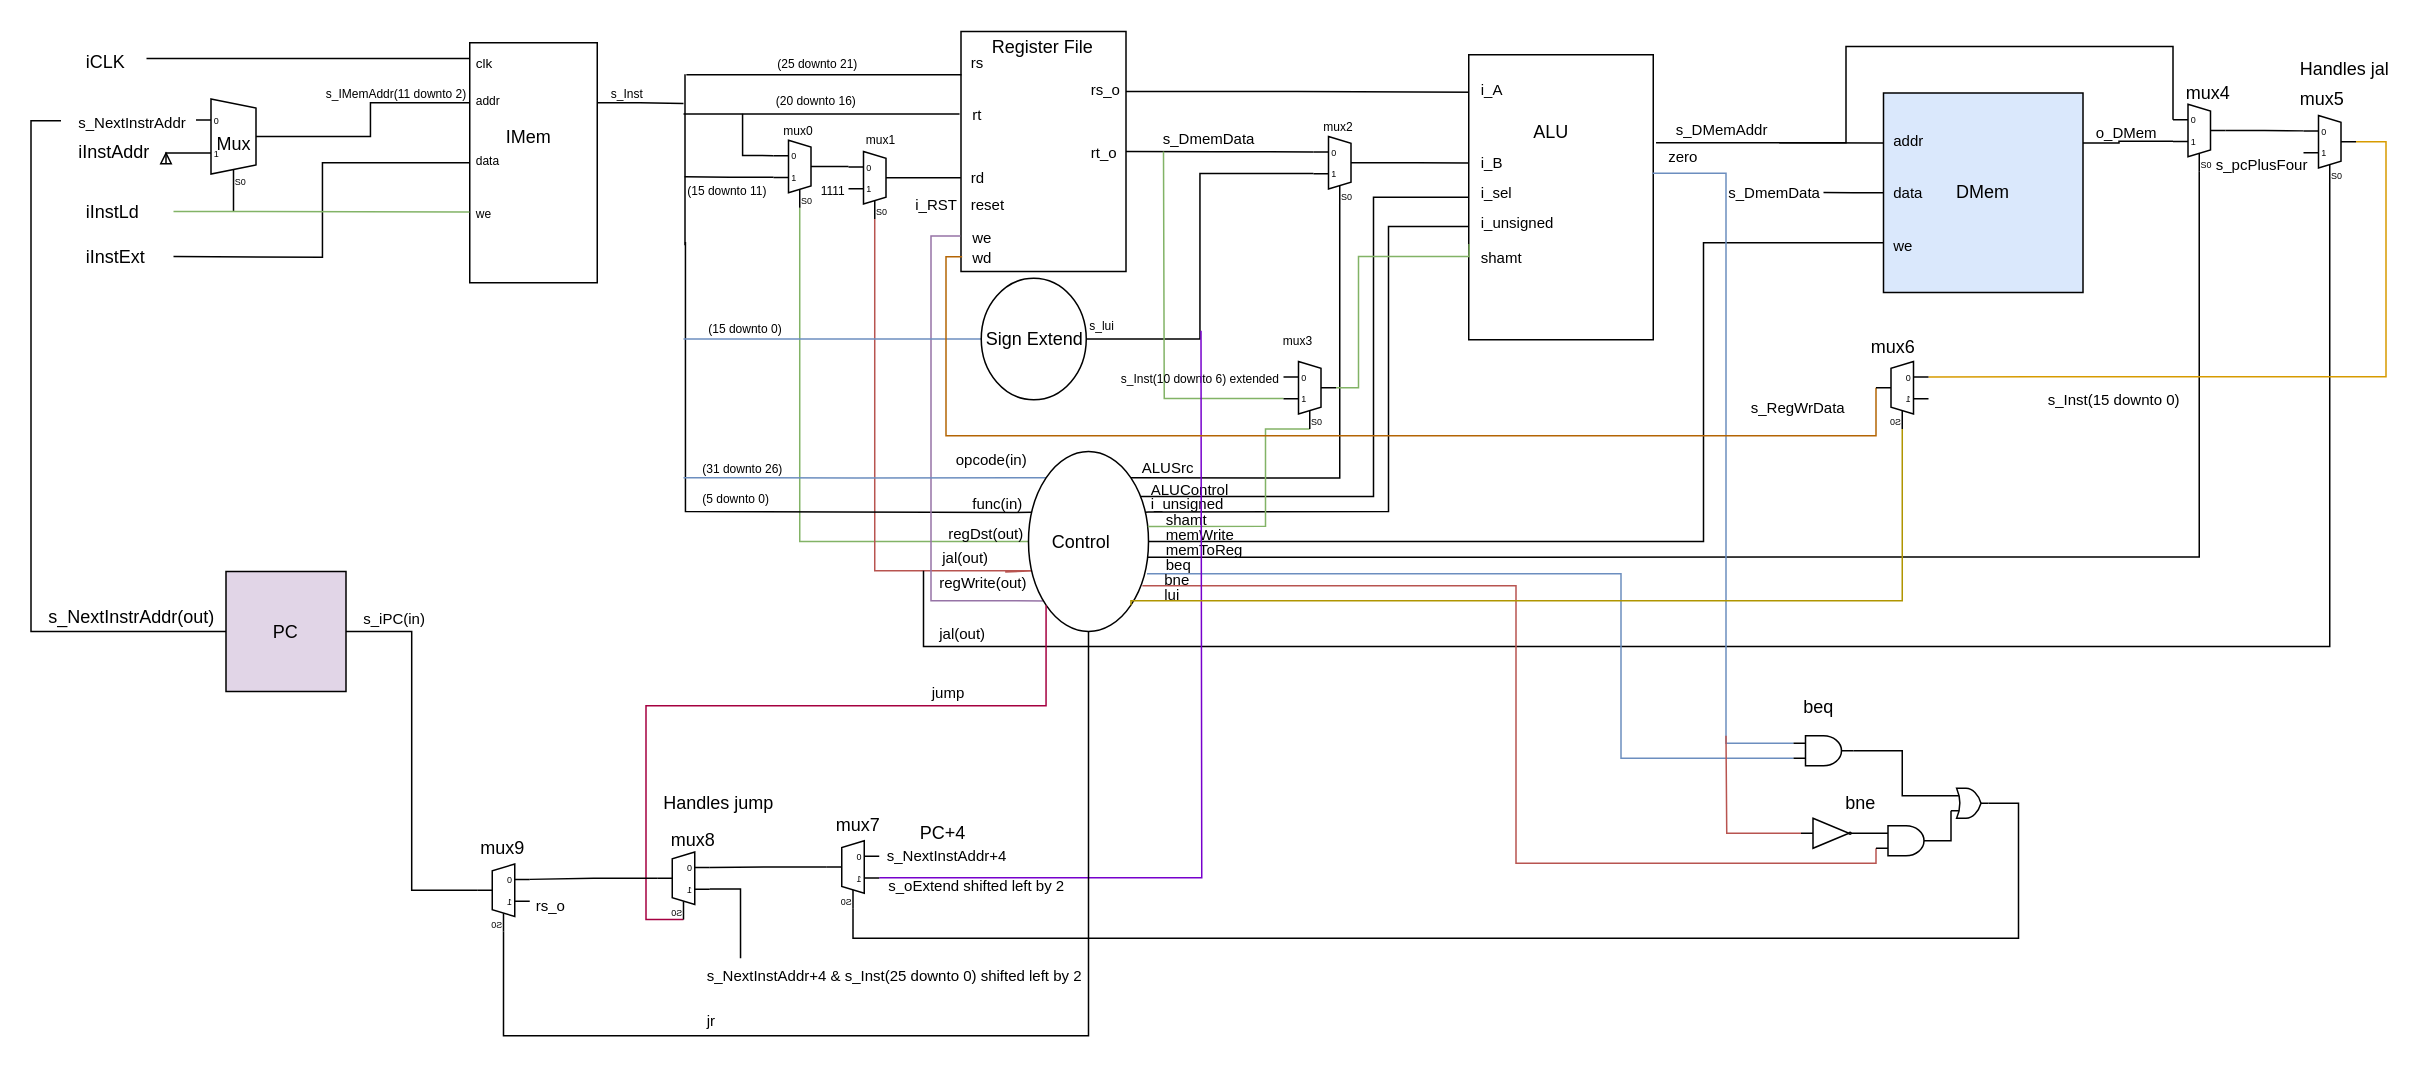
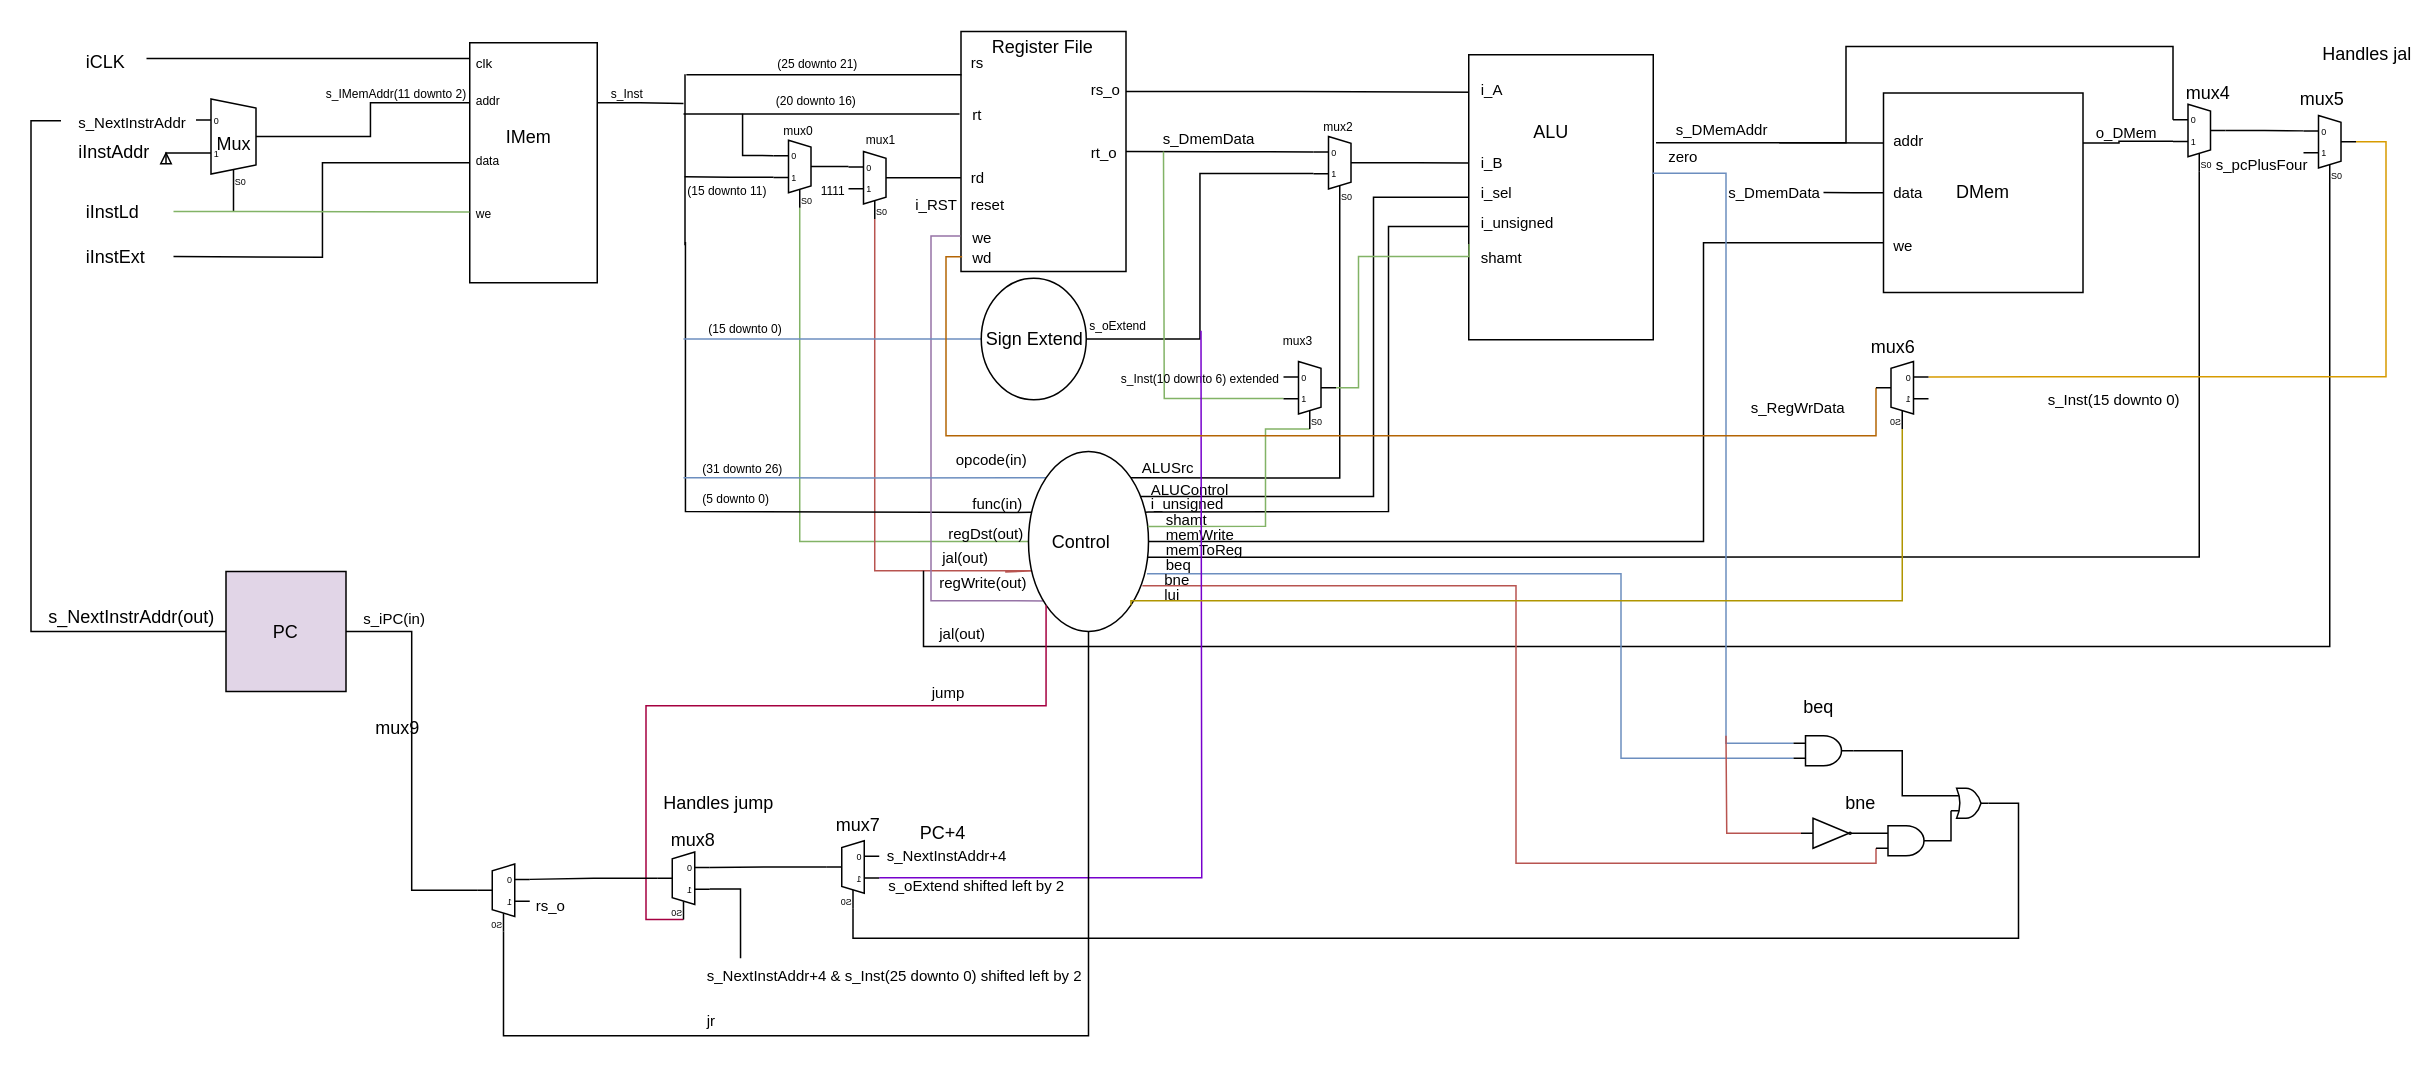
node "Handles jal": moved (2349, 69) -> (2372, 54)
node "DMem": fillcolor #dae8fc -> #ffffff
node "s_lui": label "s_lui" -> "s_oExtend"
node "mux9": moved (507, 848) -> (402, 728)
